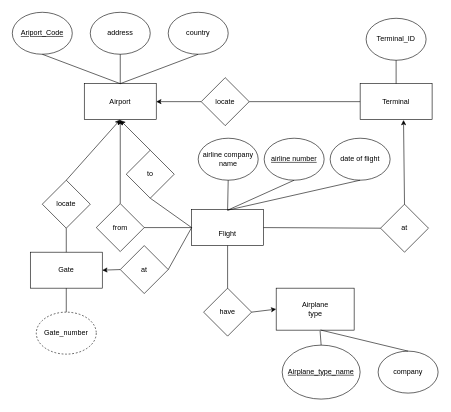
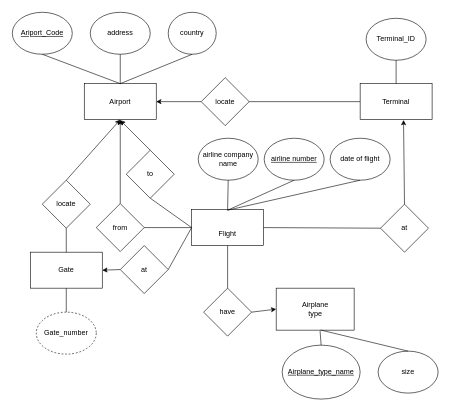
node "country": size 60x42 -> 48x42
node "company": label "company" -> "size"
